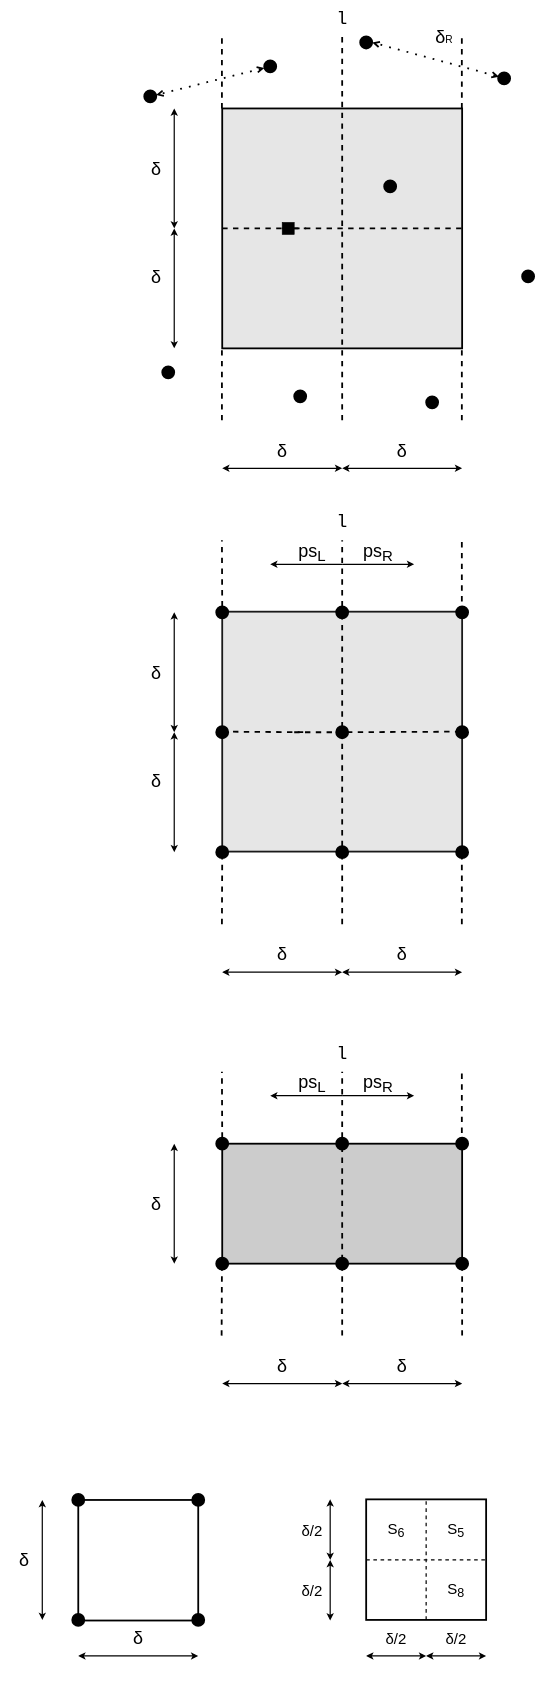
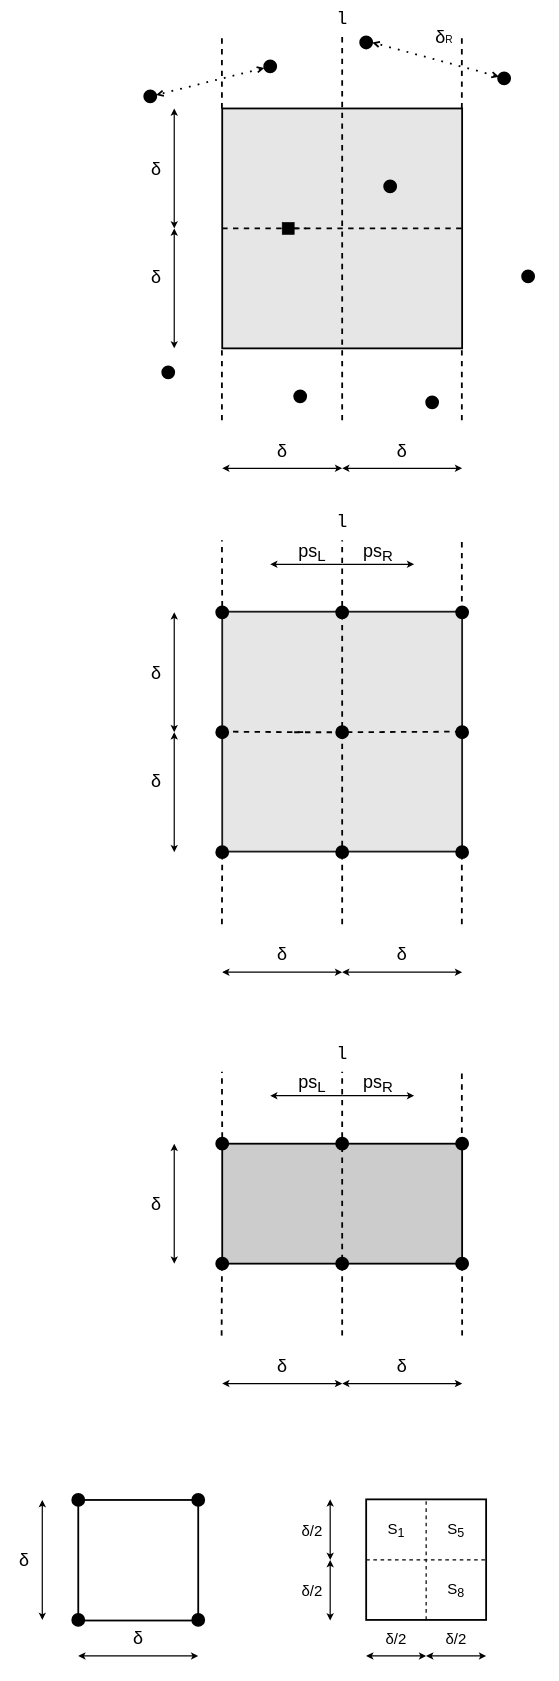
node "S6": label "S6" -> "S1"
